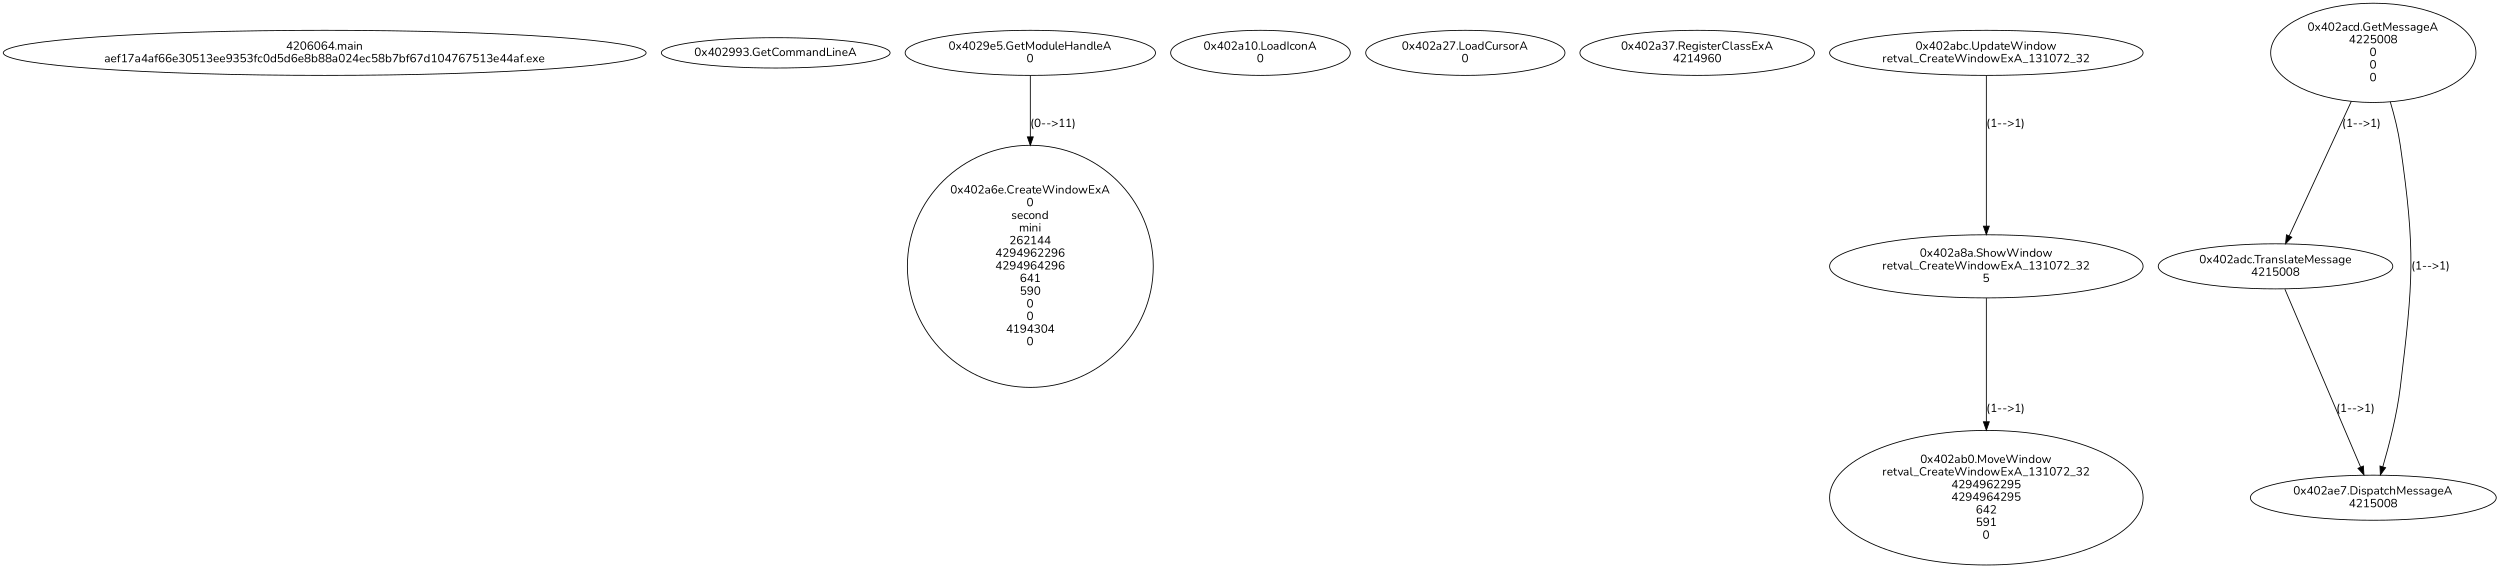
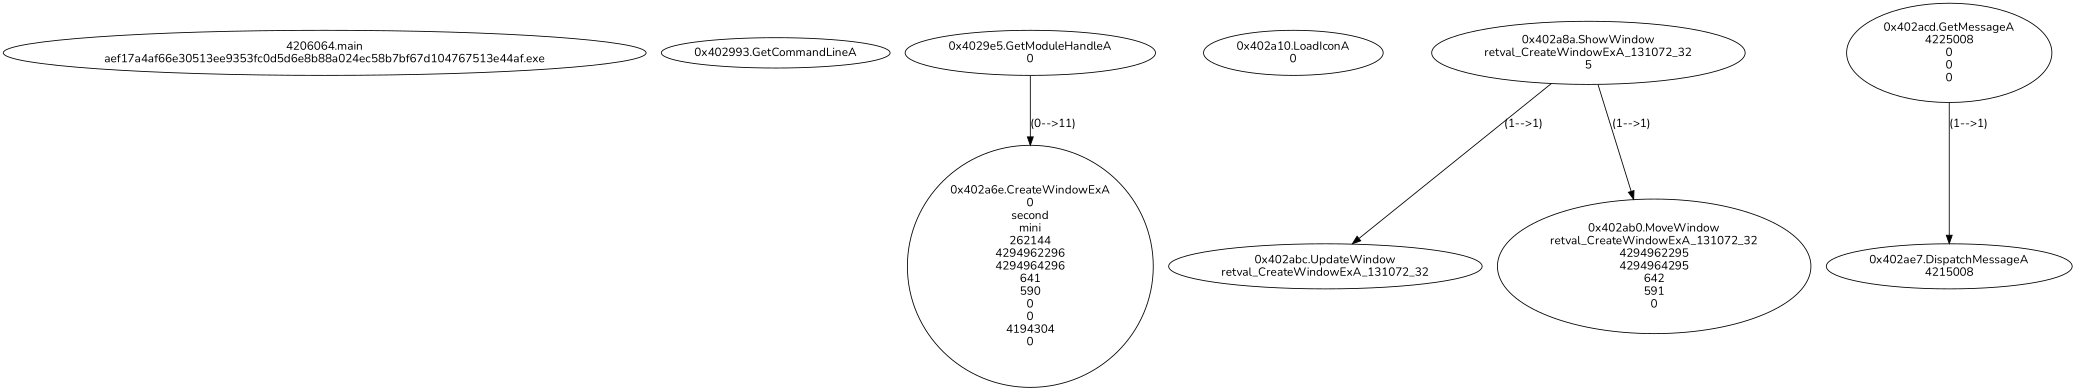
node "0x402a27.LoadCursorA 0": removed
node "0x402a37.RegisterClassExA 4214960": removed
edge "0x402abc.UpdateWindow retval_CreateWindowExA_131072_32" -> "0x402a8a.ShowWindow retval_CreateWindowExA_131072_32 5": reversed
node "0x402adc.TranslateMessage 4215008": removed
